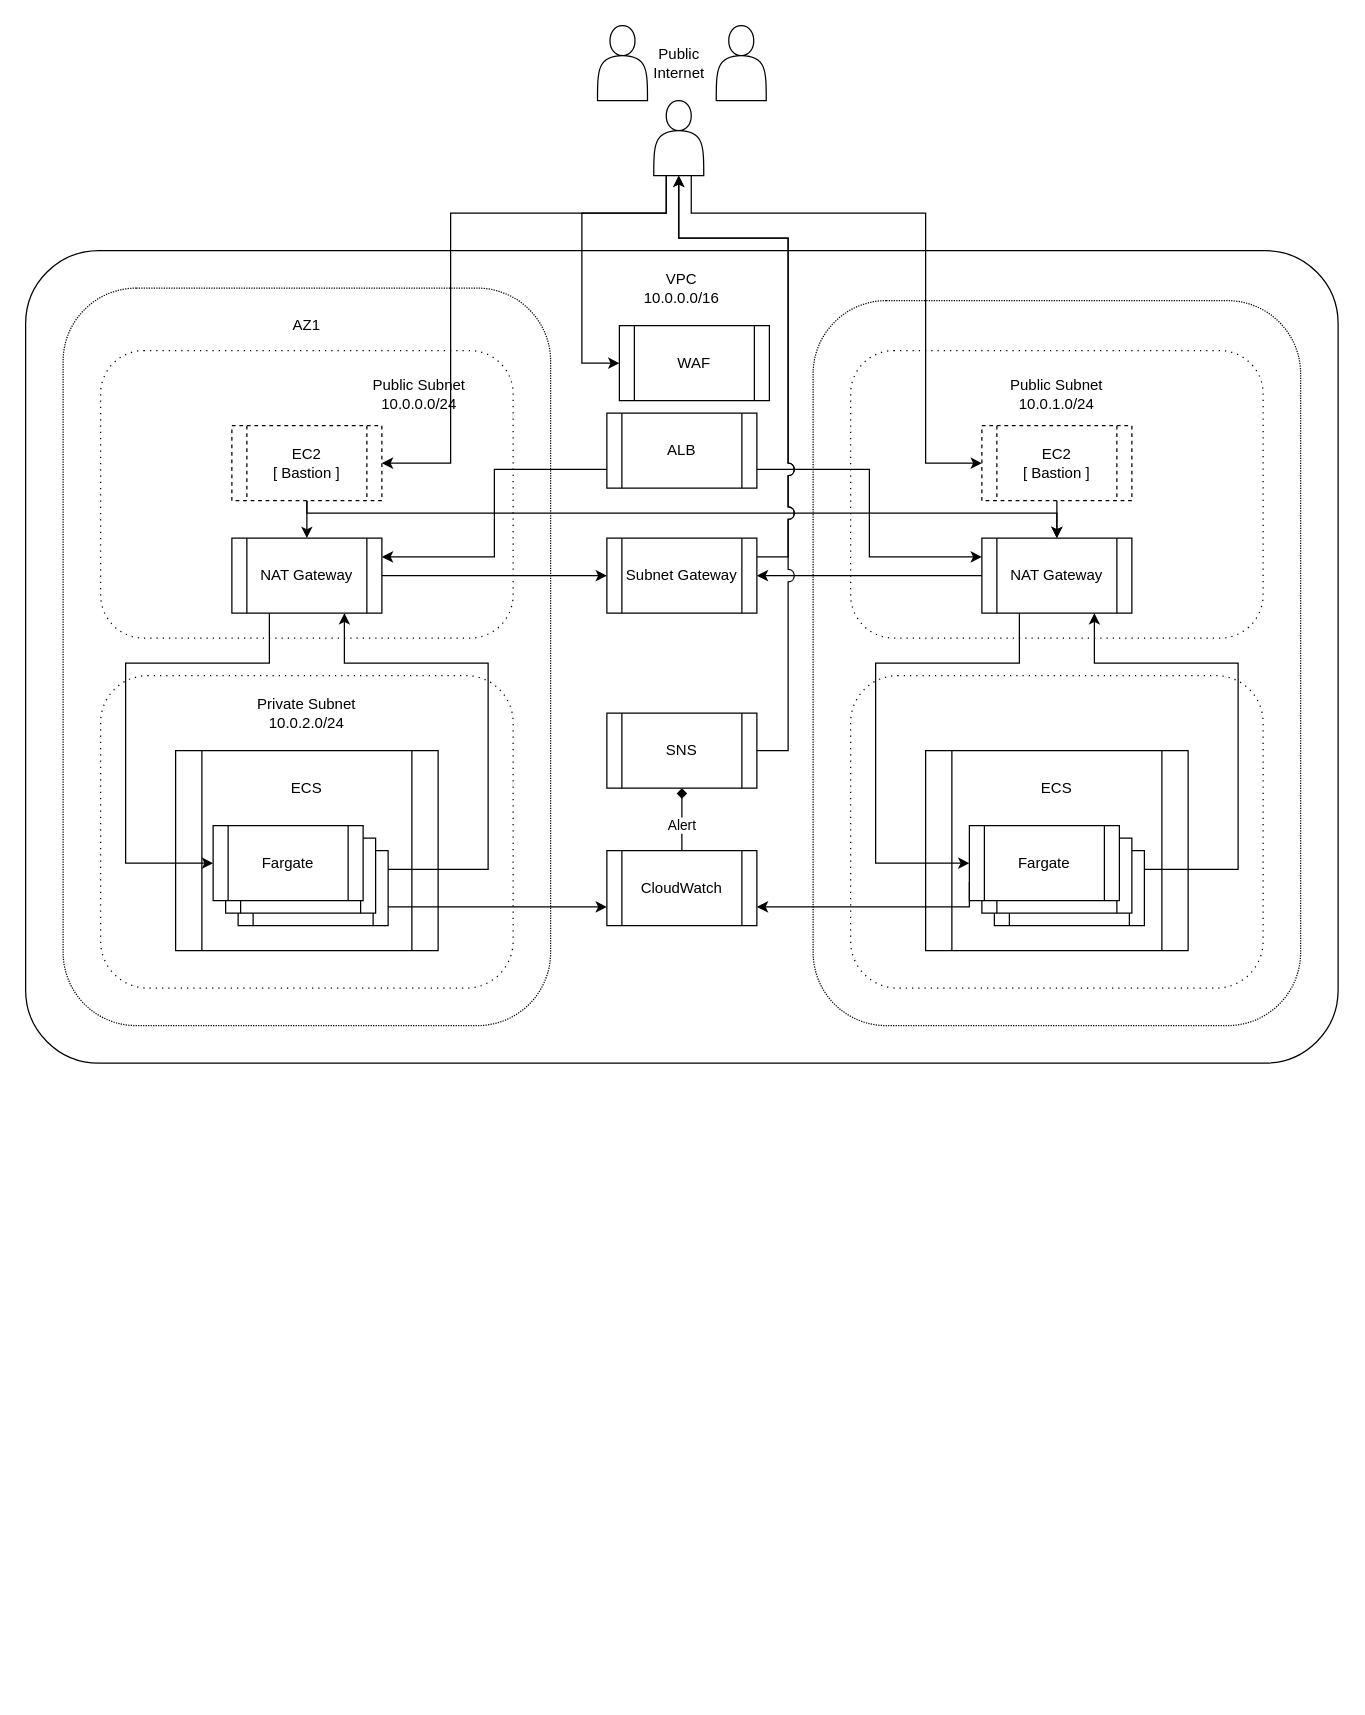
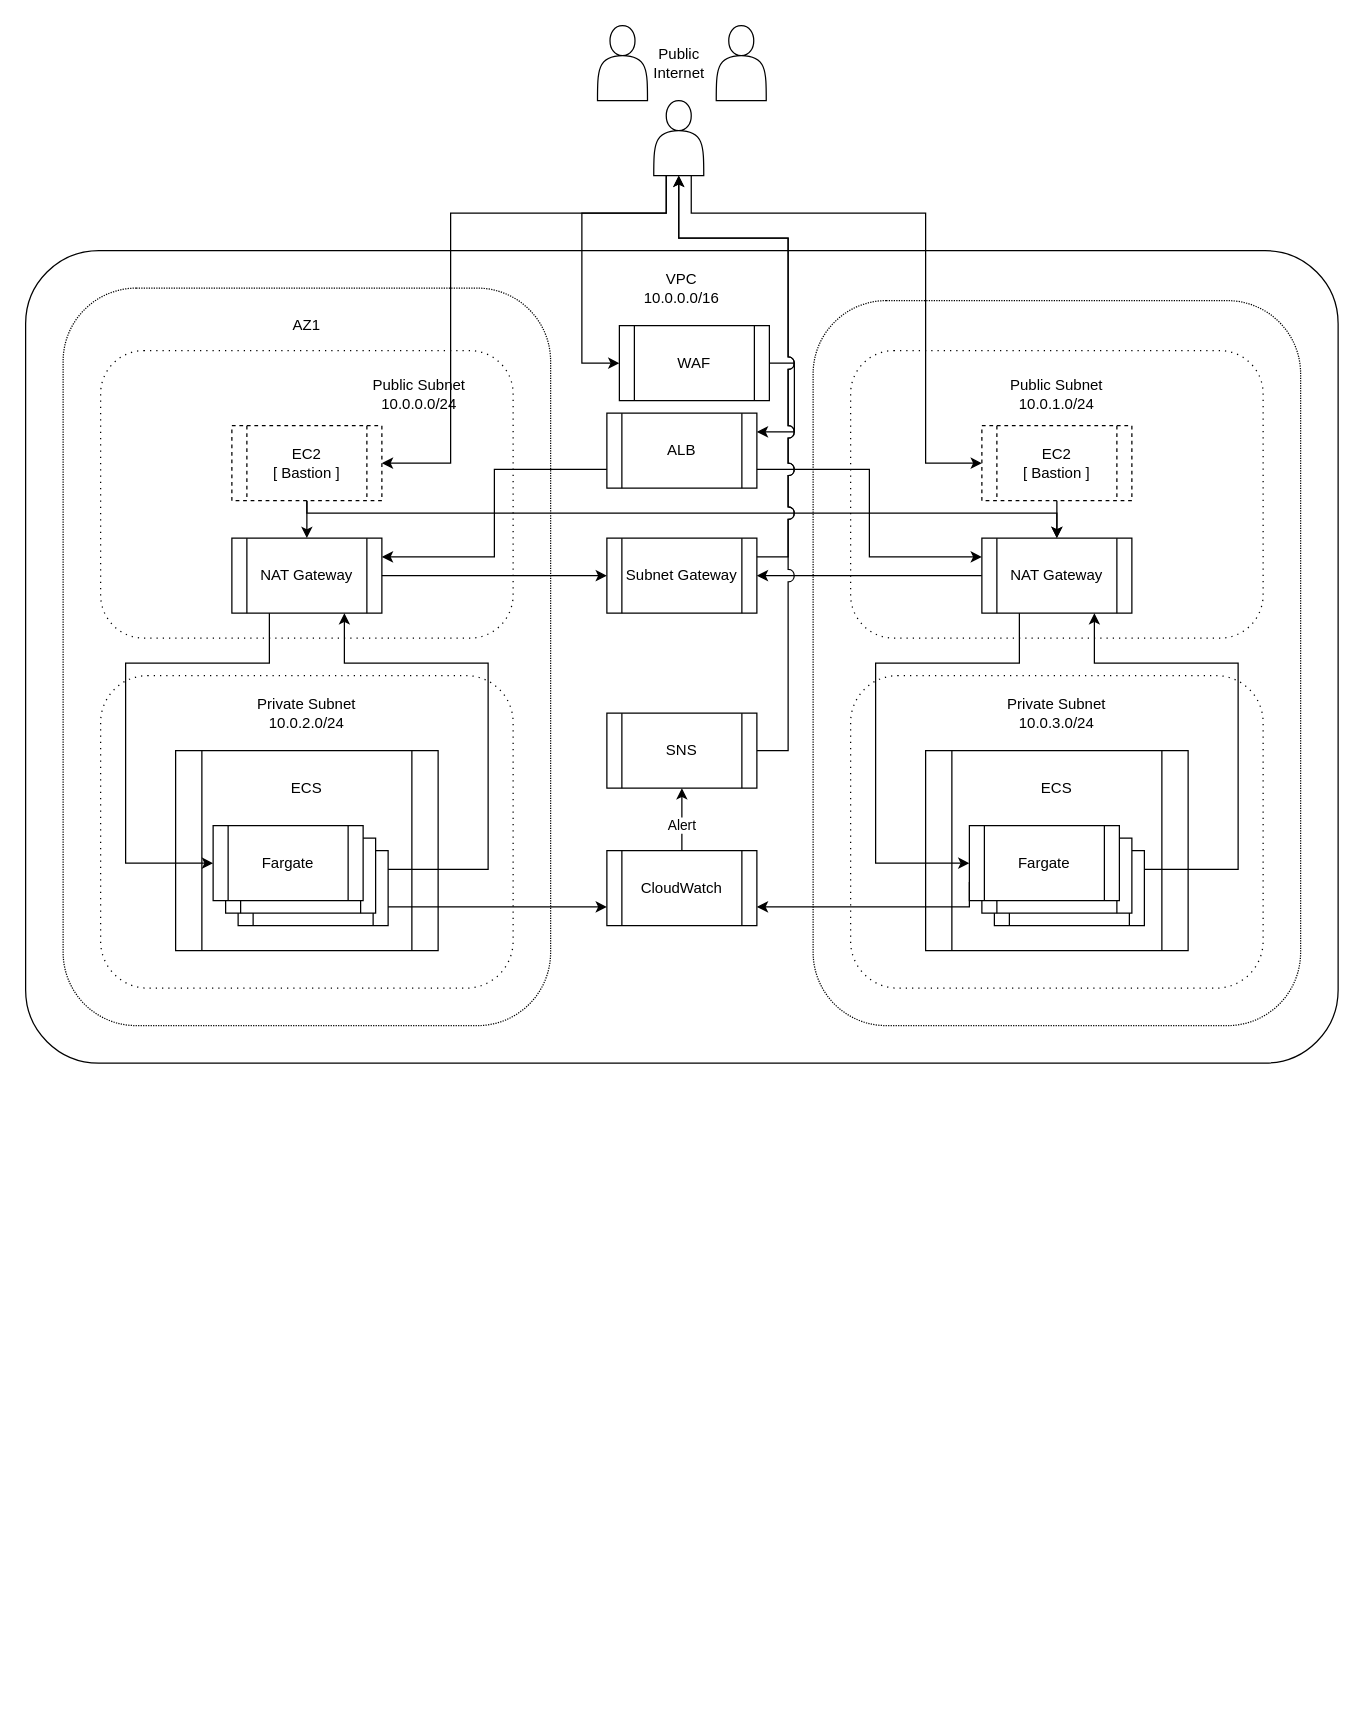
edge "WAF" -> "ALB": added
node "Private Subnet 10.0.3.0/24": added
edge "CloudWatch" -> "SNS": arrowhead diamond -> classic
